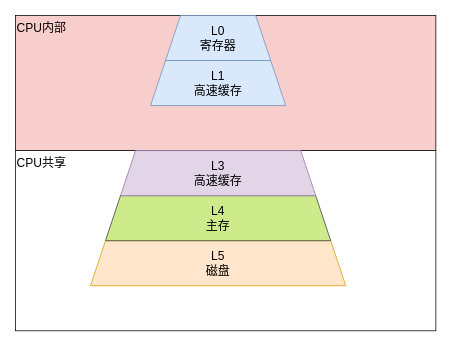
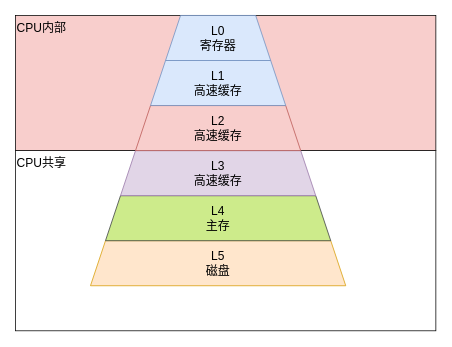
node "L2 高速缓存": added
